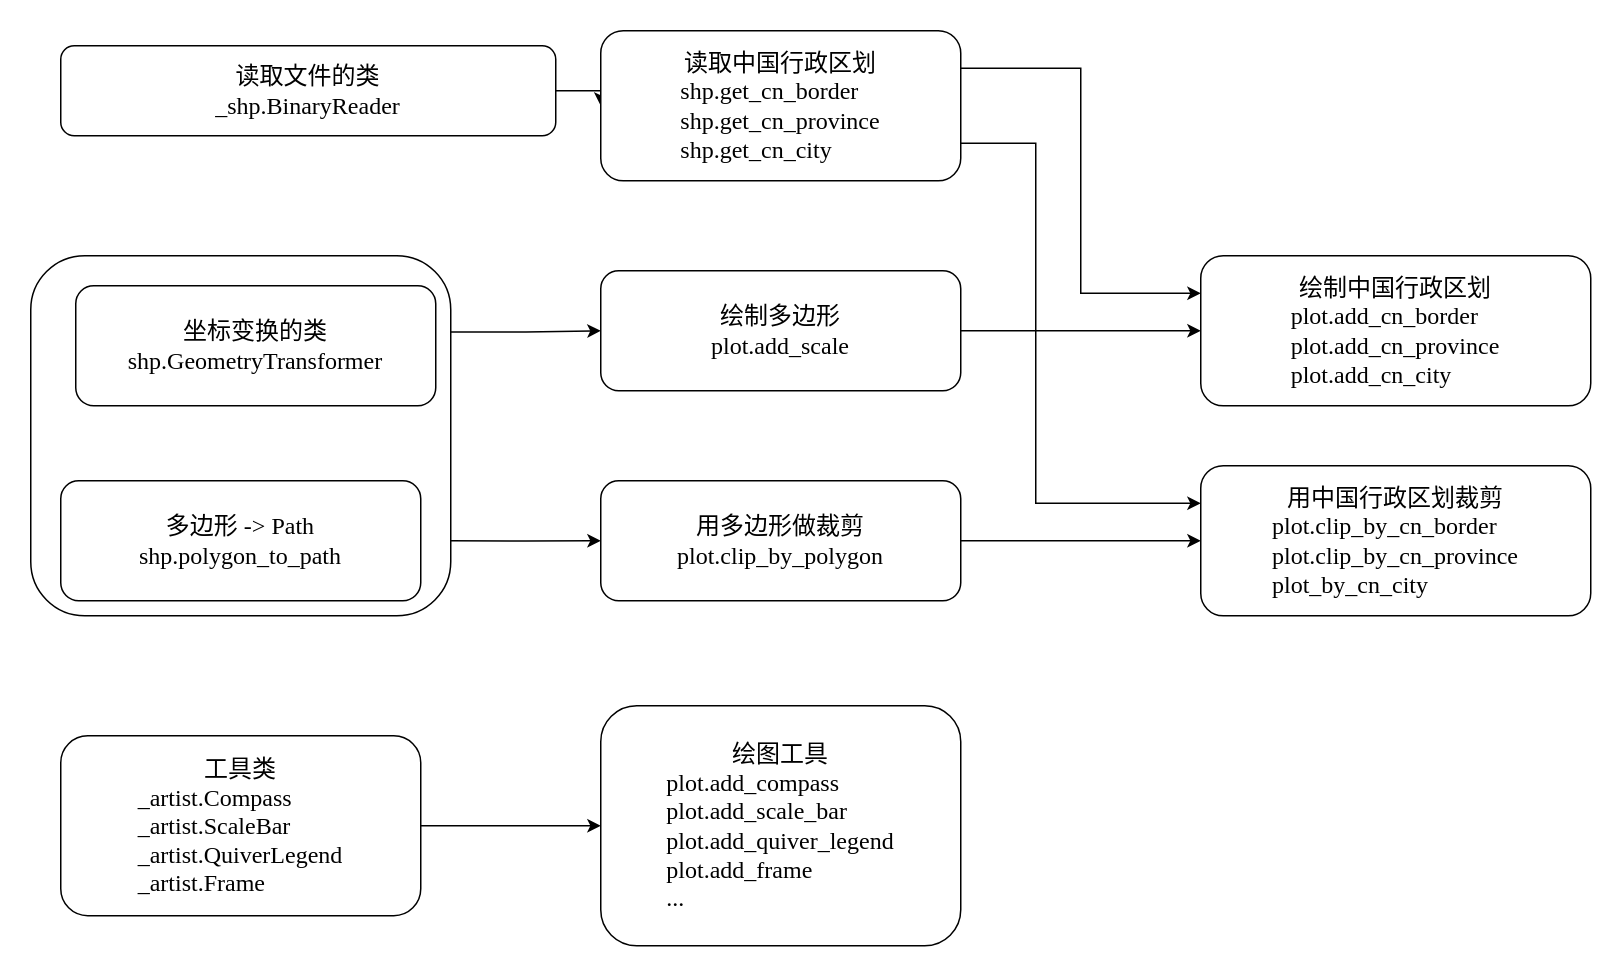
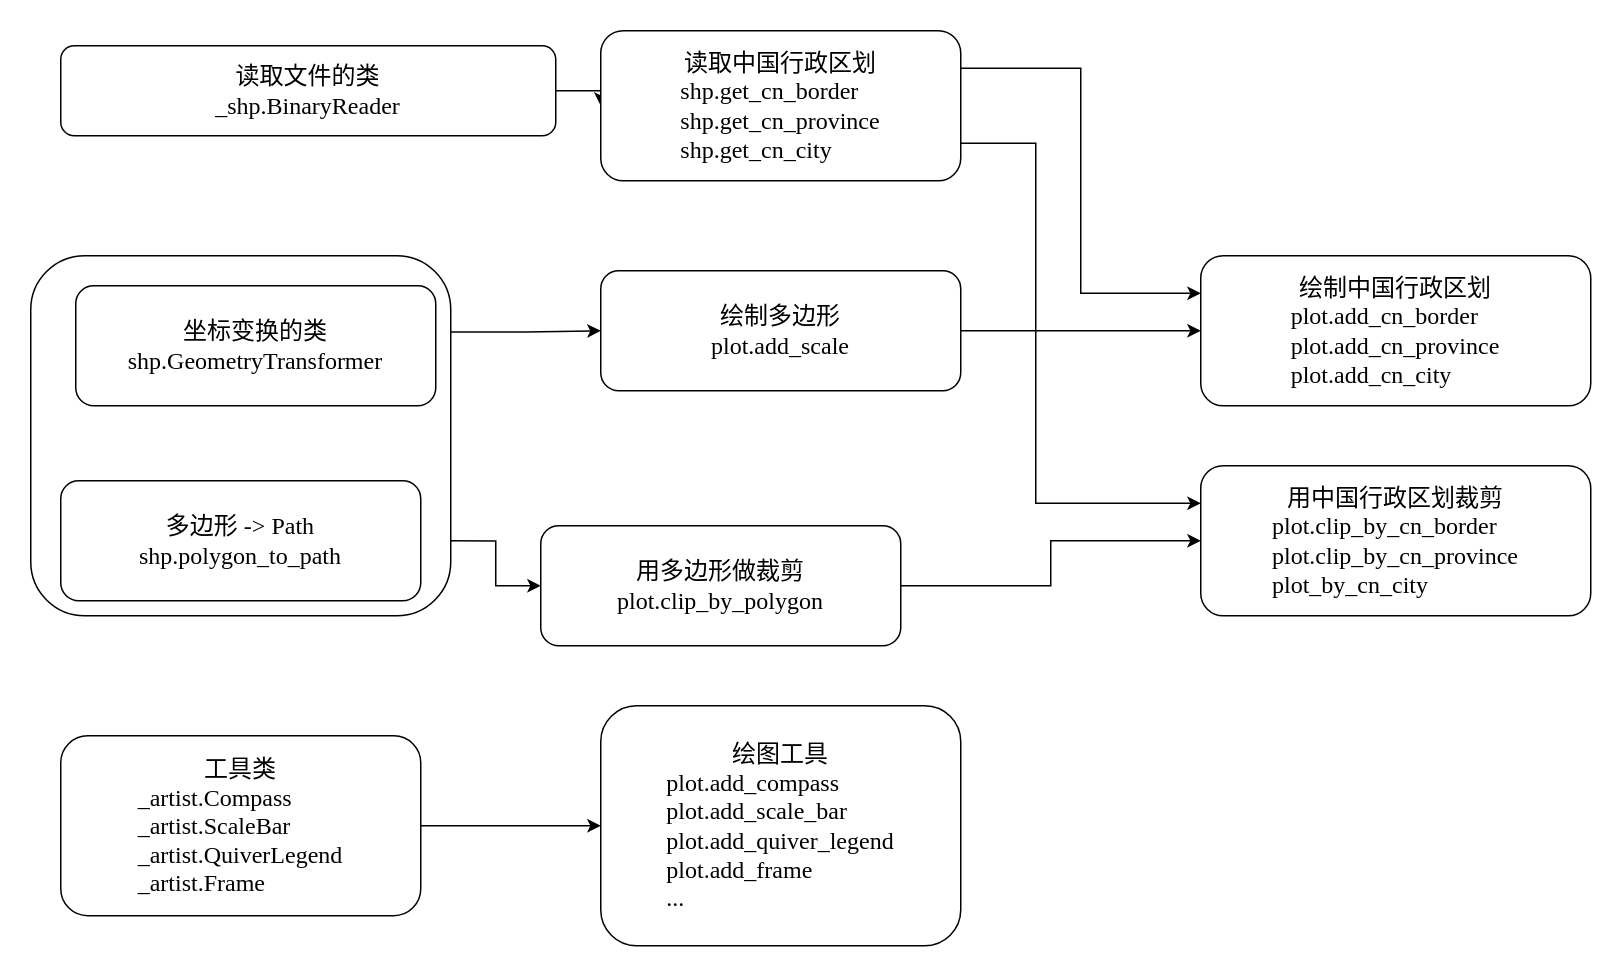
node "用多边形做裁剪 plot.clip_by_polygon": moved (781, 541) -> (721, 586)
